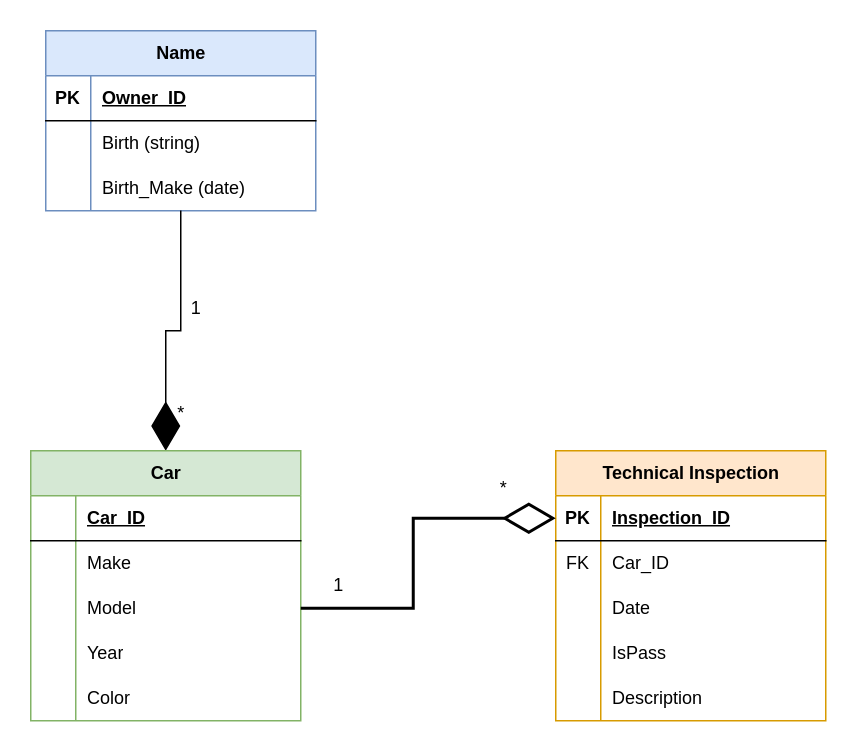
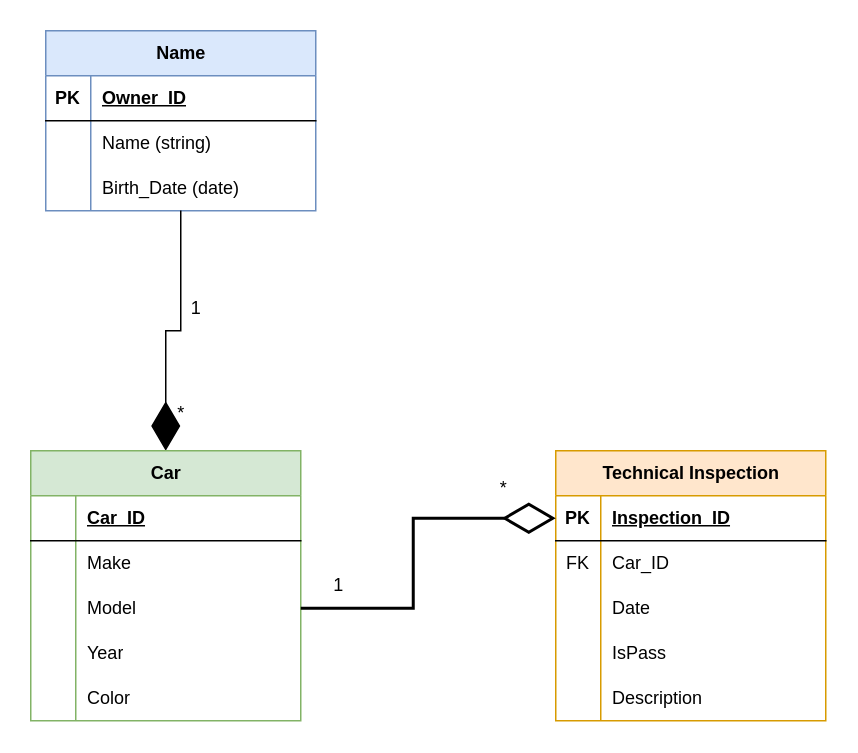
node "Birth (string)": label "Birth (string)" -> "Name (string)"
node "Birth_Make (date)": label "Birth_Make (date)" -> "Birth_Date (date)"
